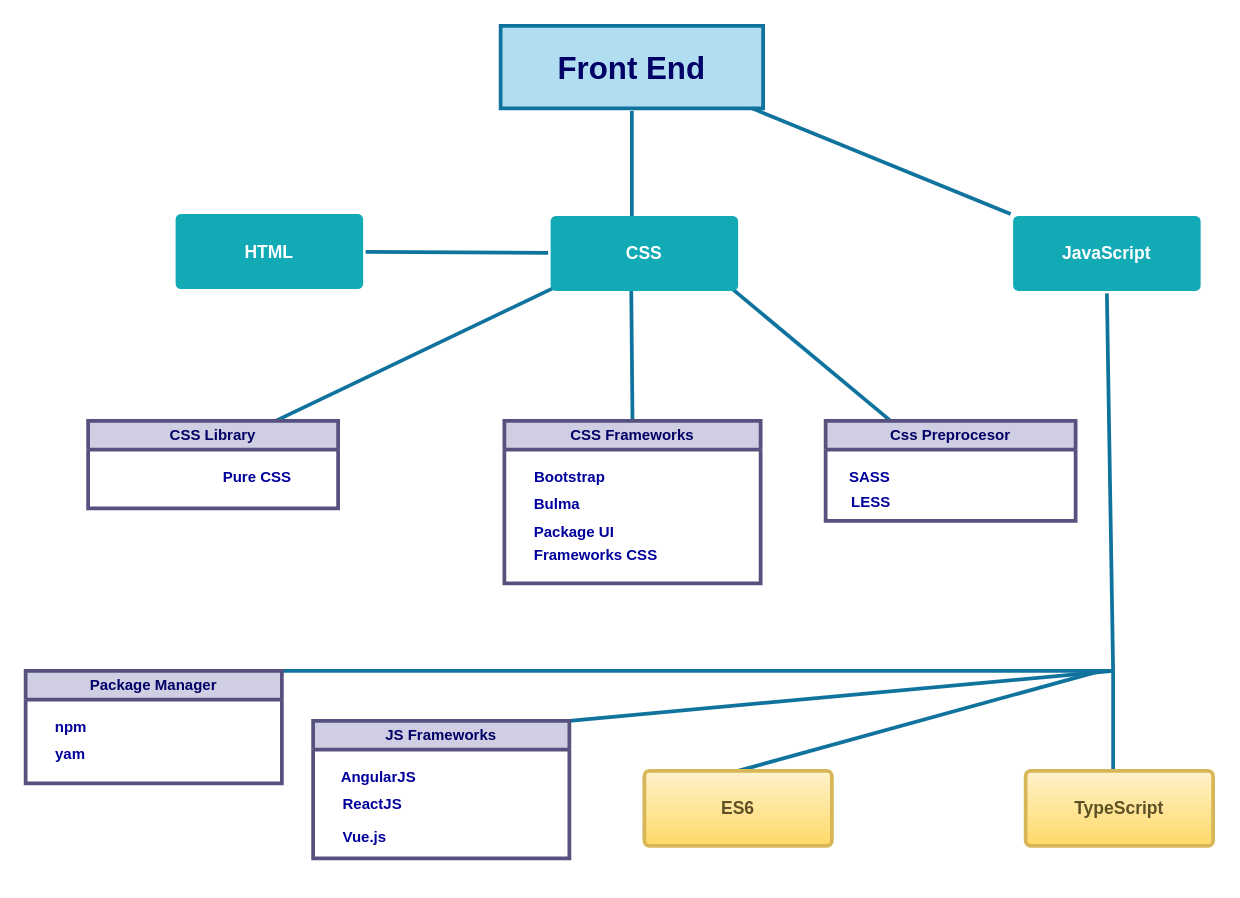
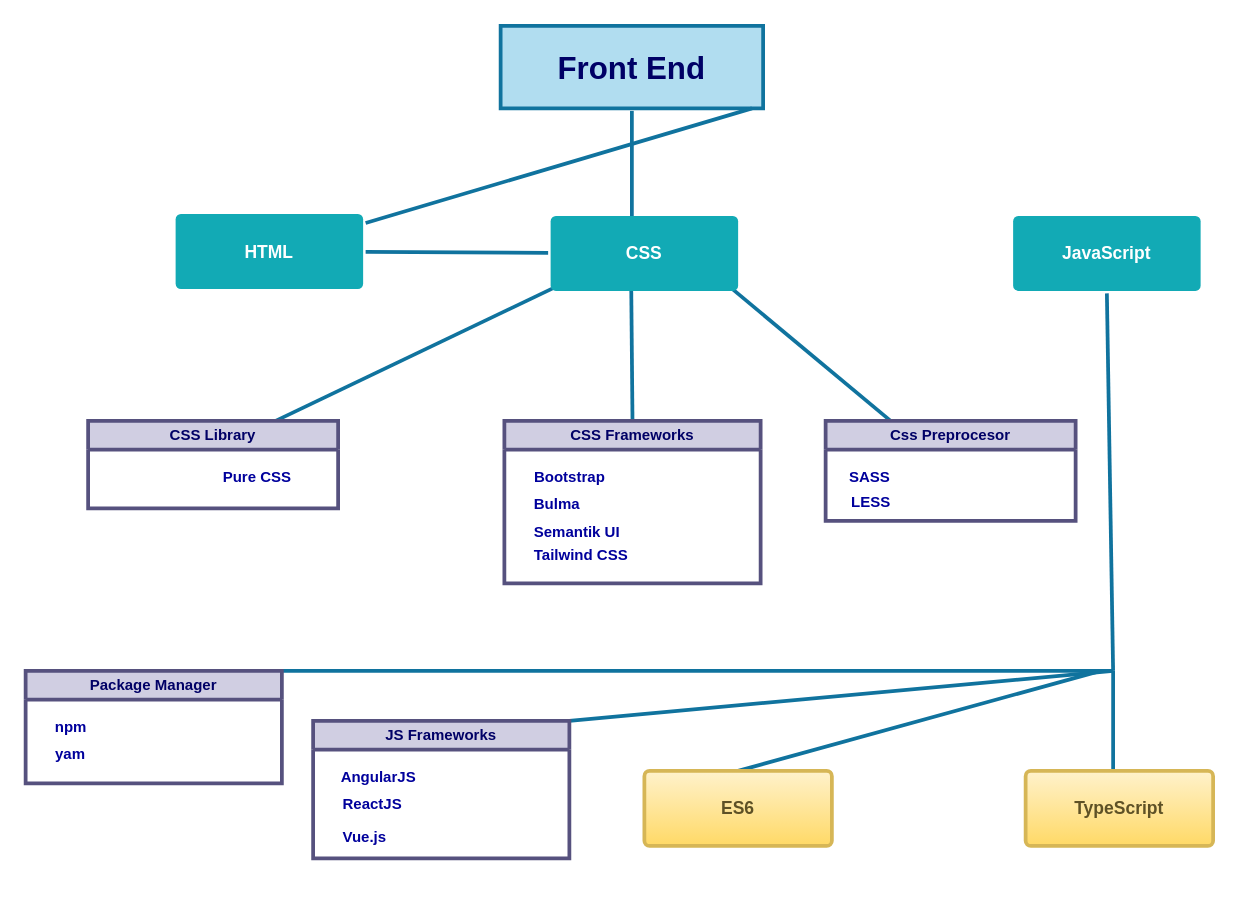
edge "Front End" -- "JavaScript": now "Front End" -- "HTML"
node "Package UI": label "Package UI" -> "Semantik UI"
node "Frameworks CSS": label "Frameworks CSS" -> "Tailwind CSS"
